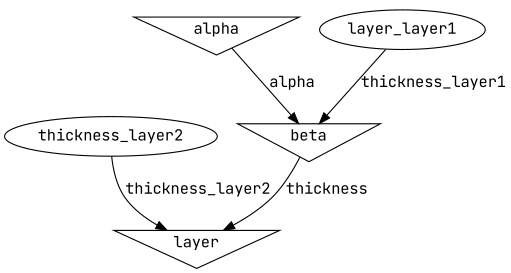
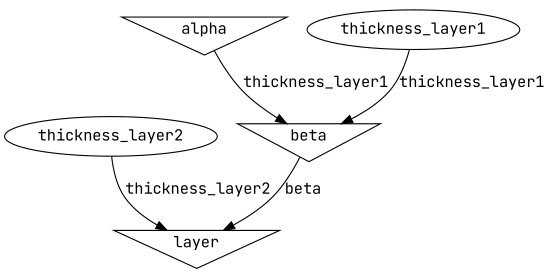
node "layer_layer1": label "layer_layer1" -> "thickness_layer1"
edge "alpha" -> "beta": label "alpha" -> "thickness_layer1"
edge "beta" -> "layer": label "thickness" -> "beta"
